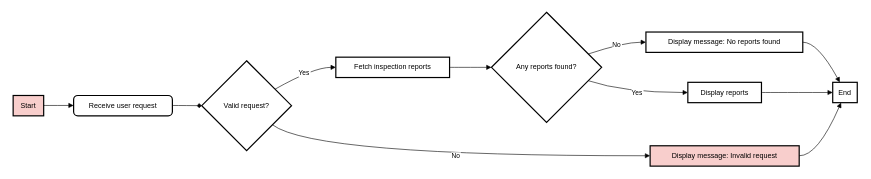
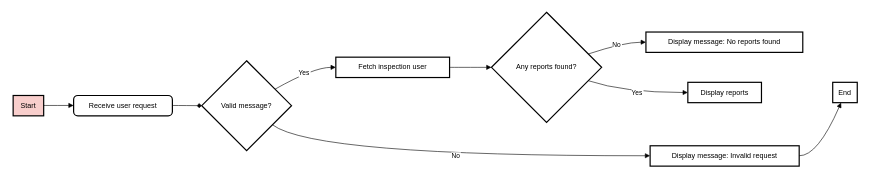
edge "Display message: No reports found" -> "End": removed
node "Fetch inspection reports": label "Fetch inspection reports" -> "Fetch inspection user"
edge "Display reports" -> "End": removed
node "Valid request?": label "Valid request?" -> "Valid message?"
node "Display message: Invalid request": fillcolor #f8cecc -> #ffffff
